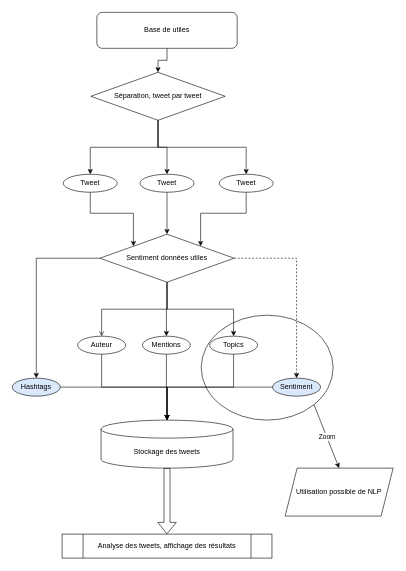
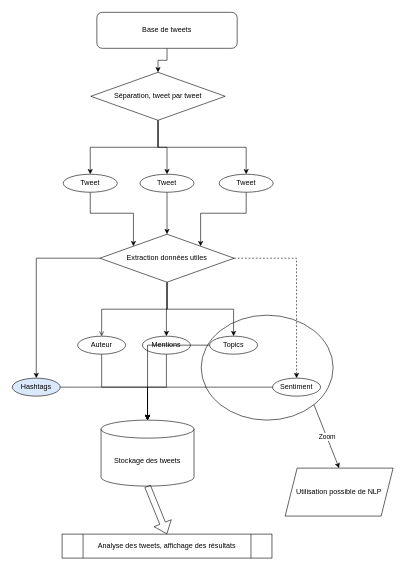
node "Base de utiles": label "Base de utiles" -> "Base de tweets"
node "Sentiment données utiles": label "Sentiment données utiles" -> "Extraction données utiles"
node "Sentiment": fillcolor #dae8fc -> #ffffff
node "Stockage des tweets": size 132x48 -> 93x66
